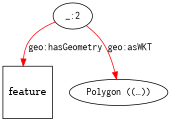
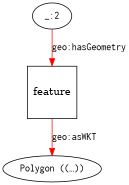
edge "_:2" -> "Polygon ((…))": now "feature" -> "Polygon ((…))"
